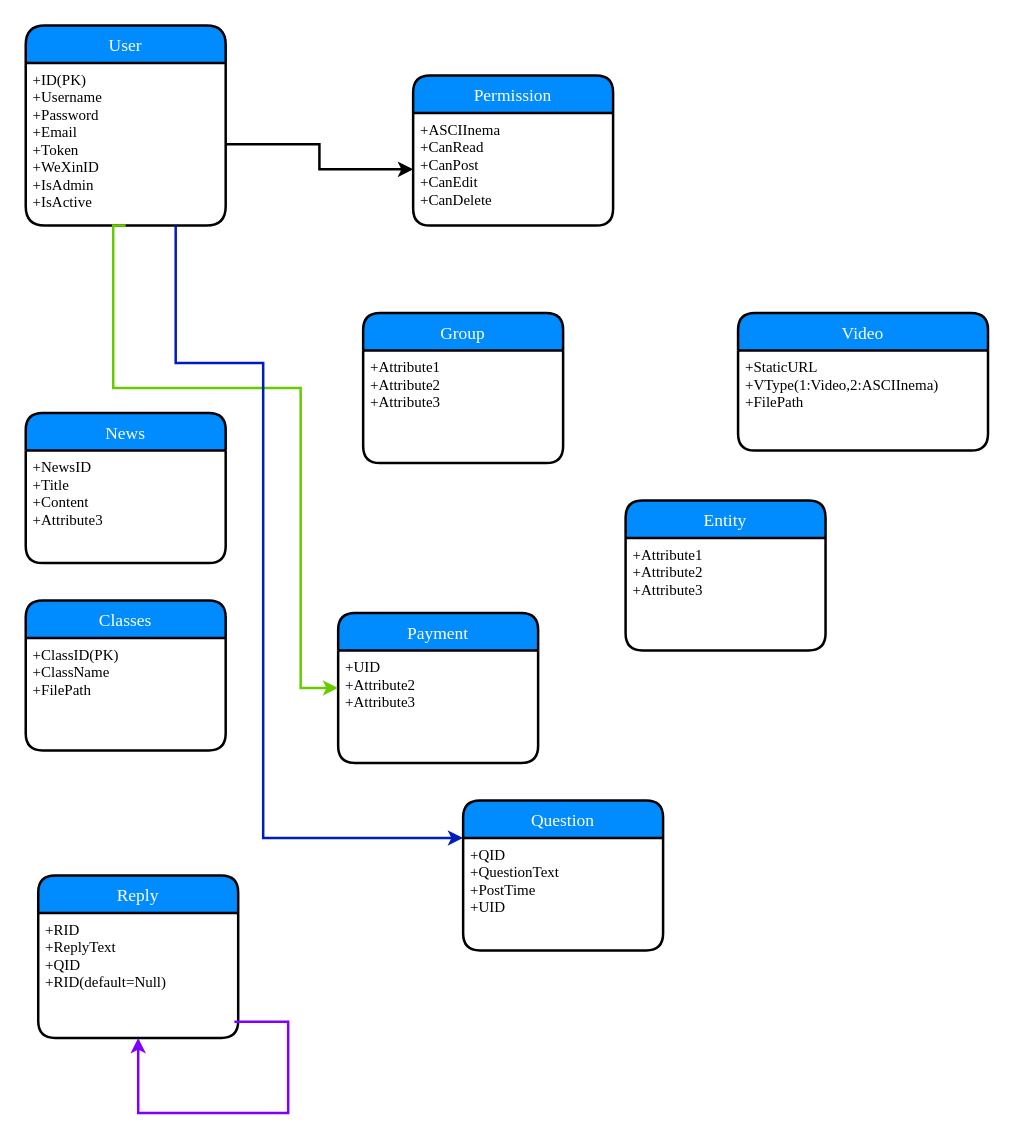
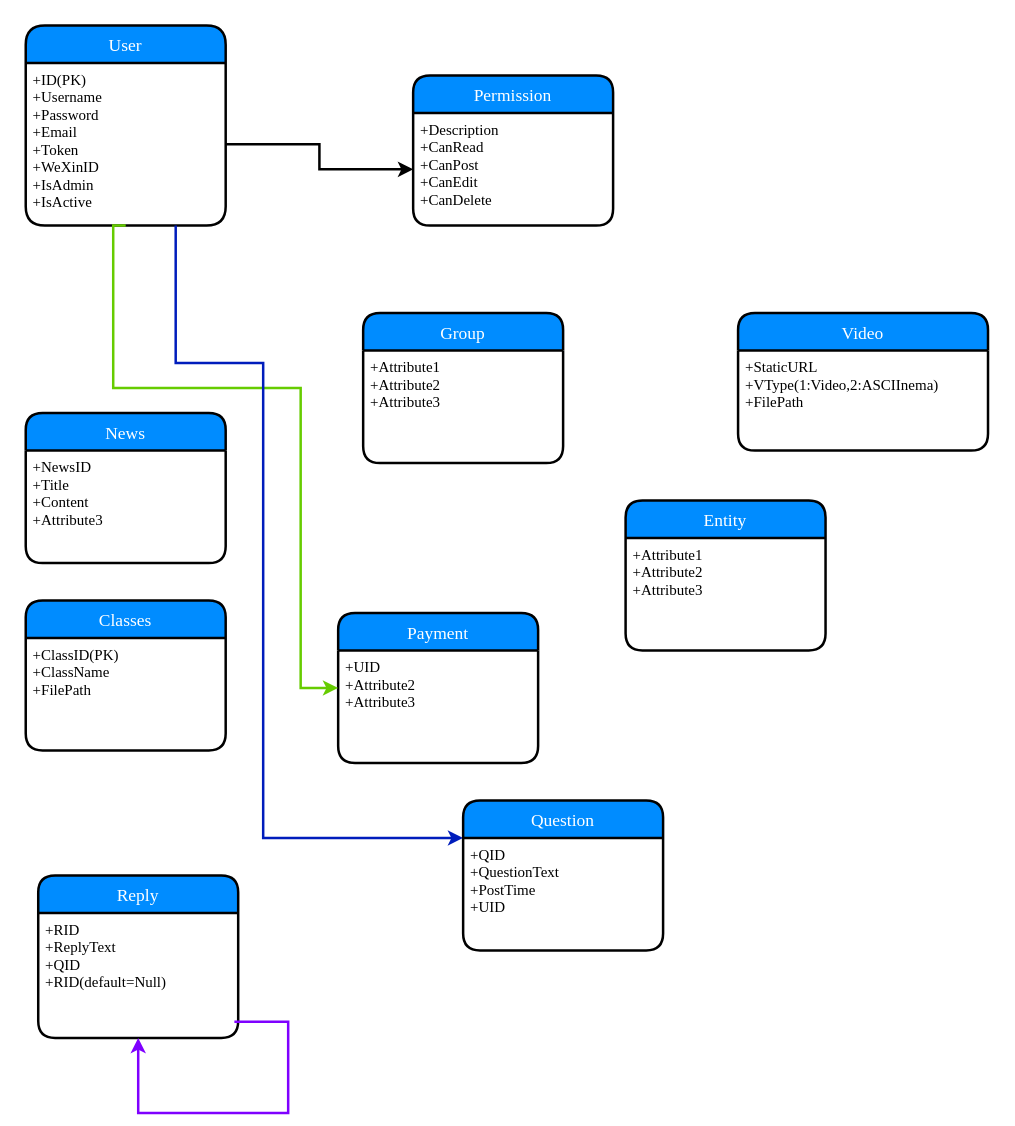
node "+ASCIInema +CanRead +CanPost +CanEdit +CanDelete": label "+ASCIInema +CanRead +CanPost +CanEdit +CanDelete" -> "+Description +CanRead +CanPost +CanEdit +CanDelete"
